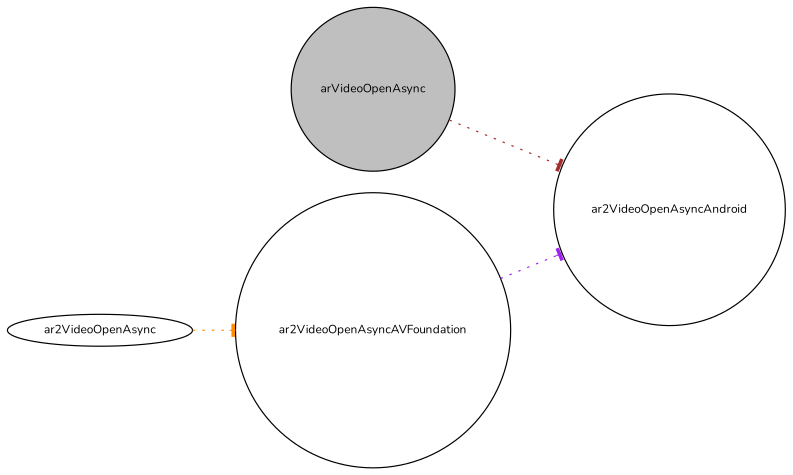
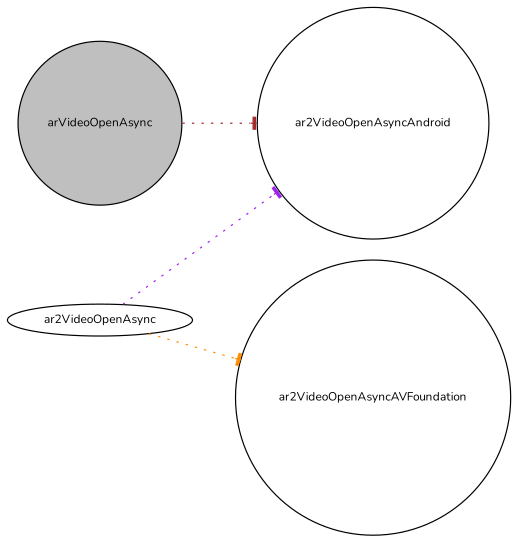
edge "ar2VideoOpenAsyncAVFoundation" -> "ar2VideoOpenAsyncAndroid": now "ar2VideoOpenAsync" -> "ar2VideoOpenAsyncAndroid"
